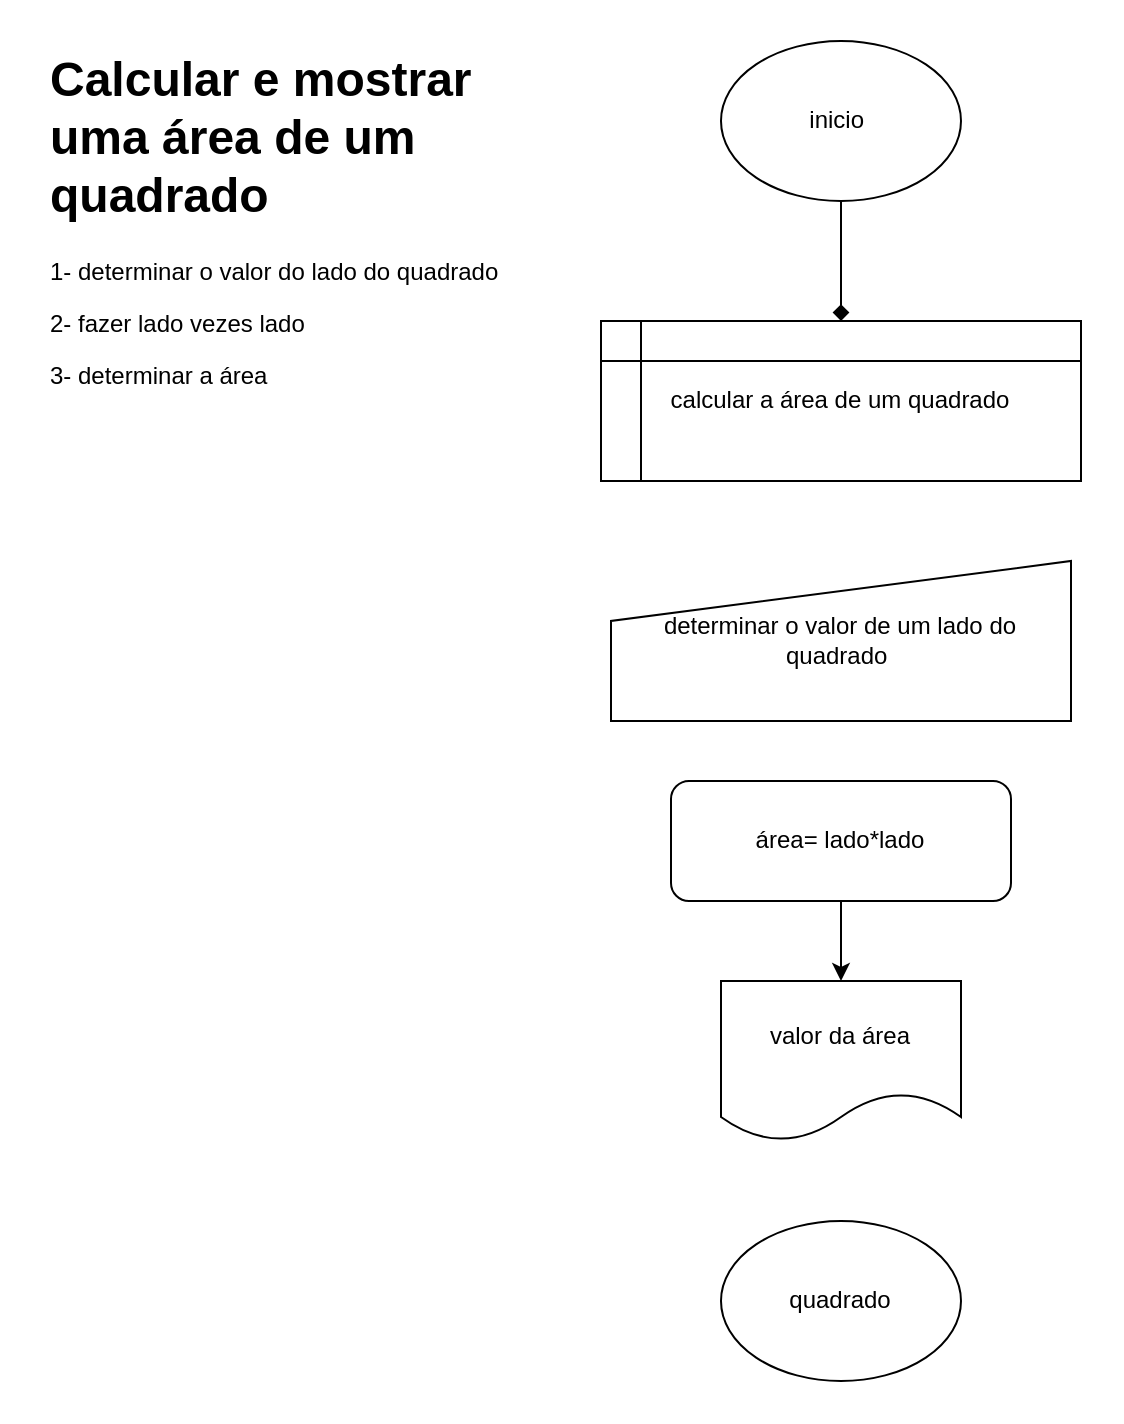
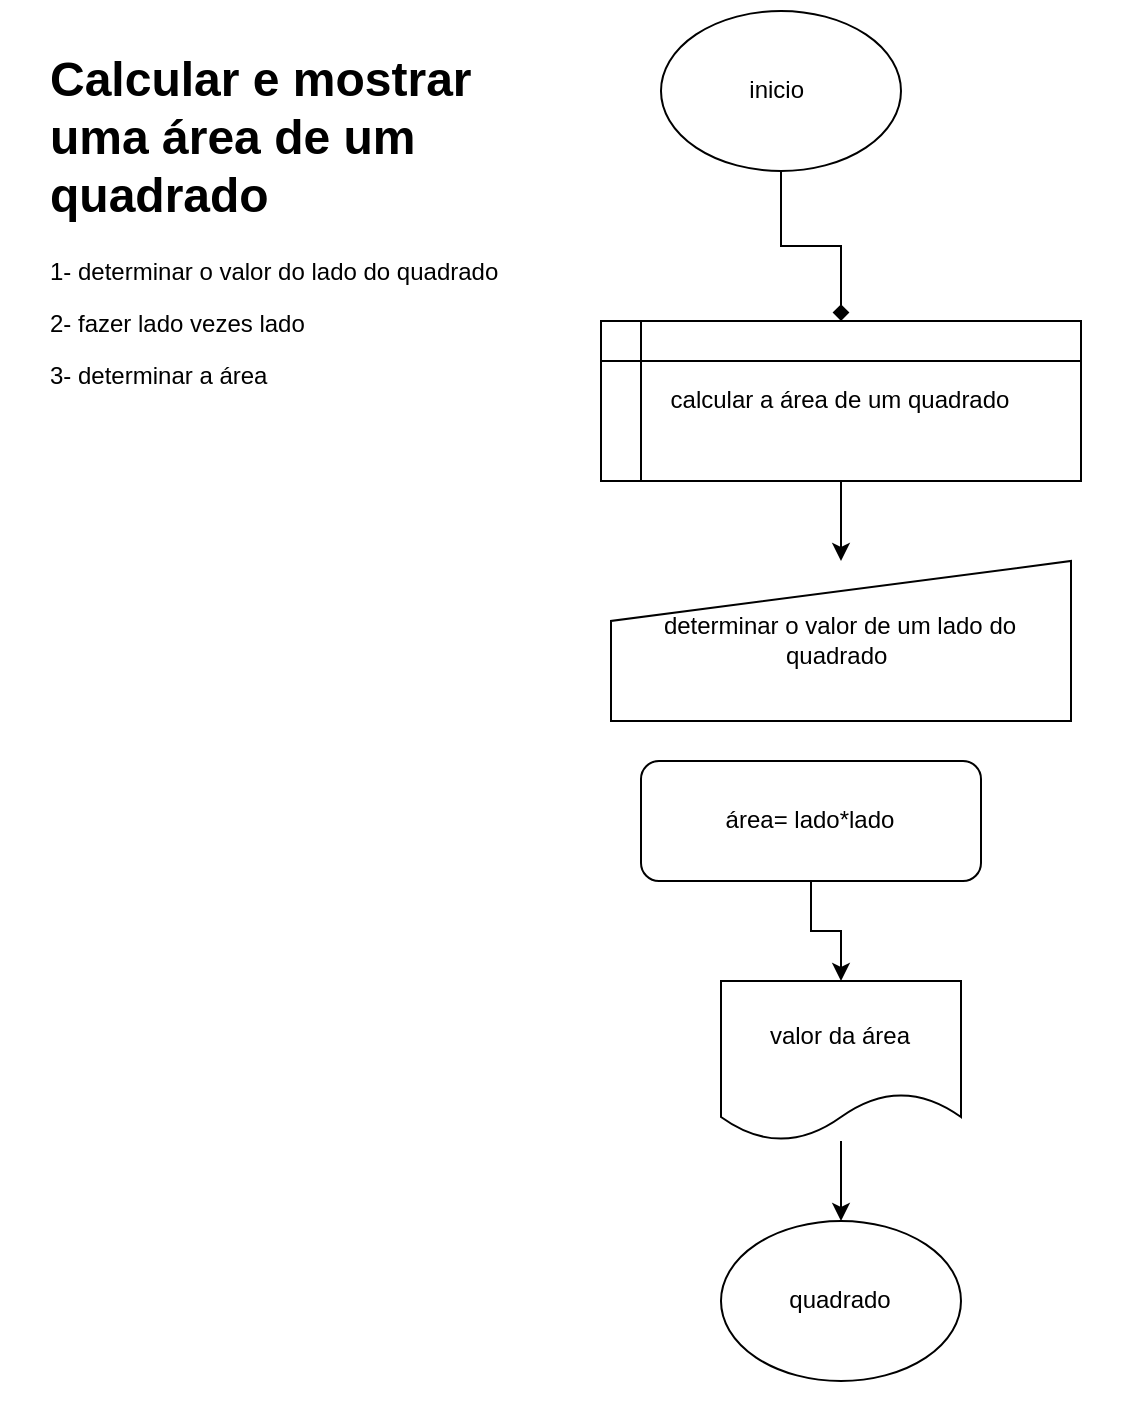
node "inicio": moved (841, 121) -> (781, 91)
edge "calcular a área de um quadrado" -> "determinar o valor de um lado do quadrado": added
node "área= lado*lado": moved (841, 841) -> (811, 821)
edge "valor da área" -> "quadrado": added
